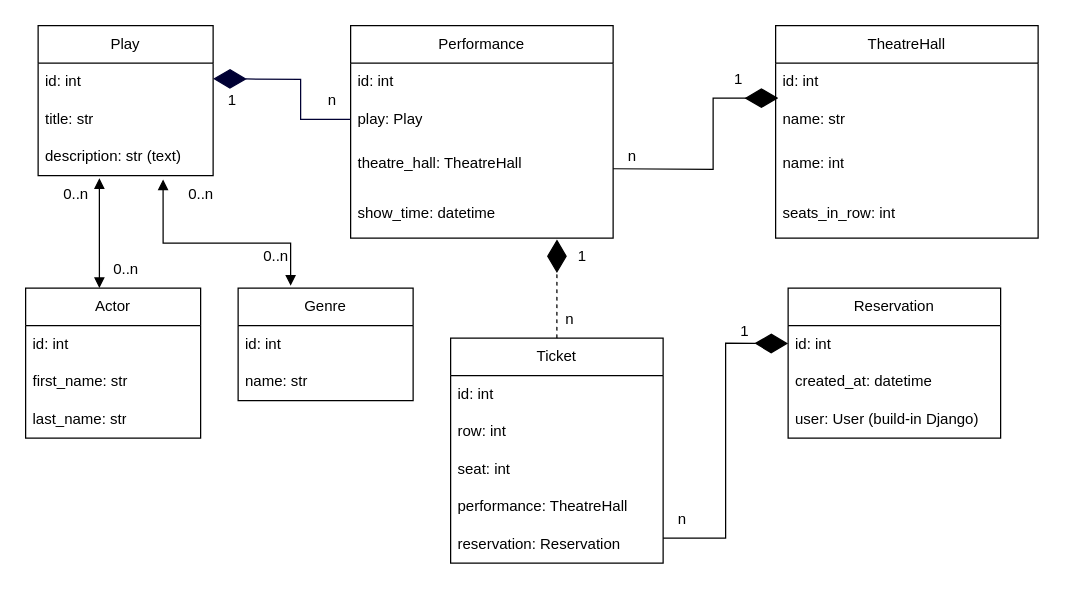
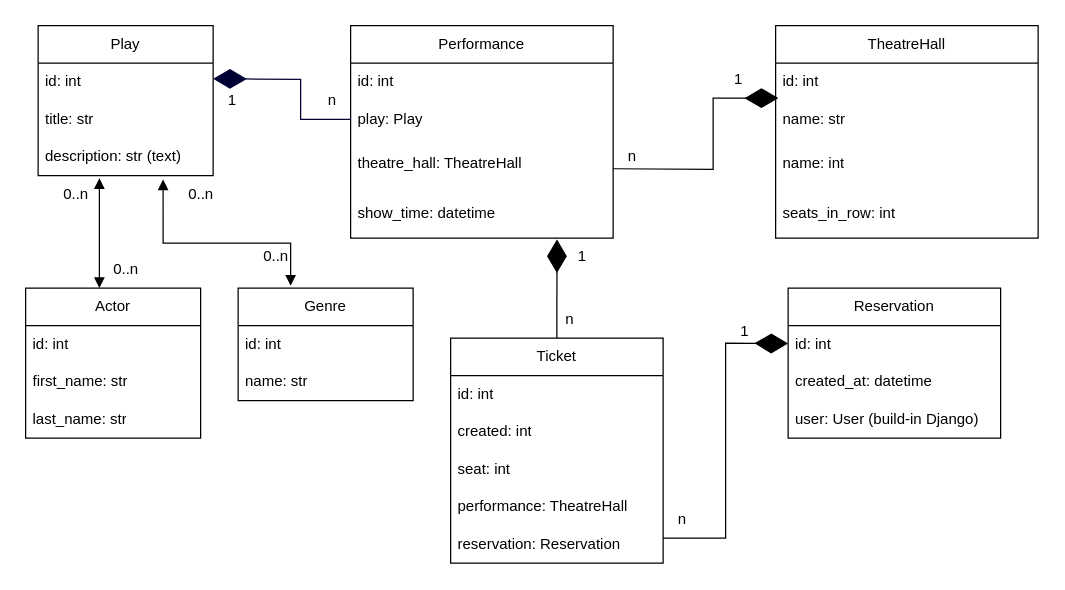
edge "Ticket" -> "show_time: datetime": style dashed -> solid
node "row: int": label "row: int" -> "created: int"
